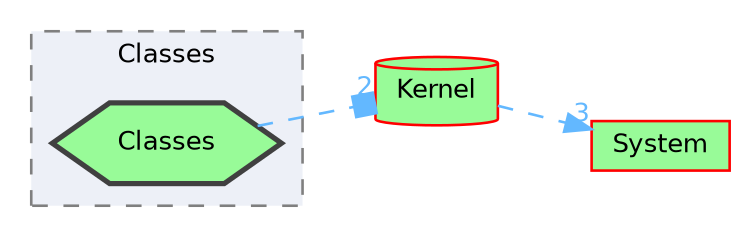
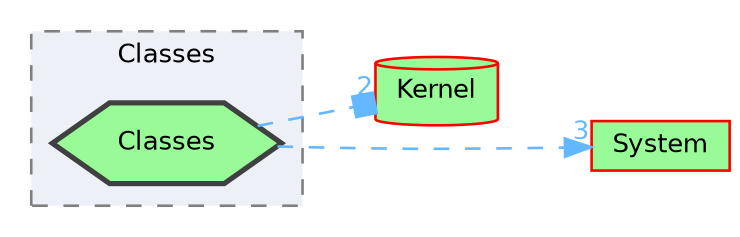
edge "Kernel" -> "System": now "Classes" -> "System"
